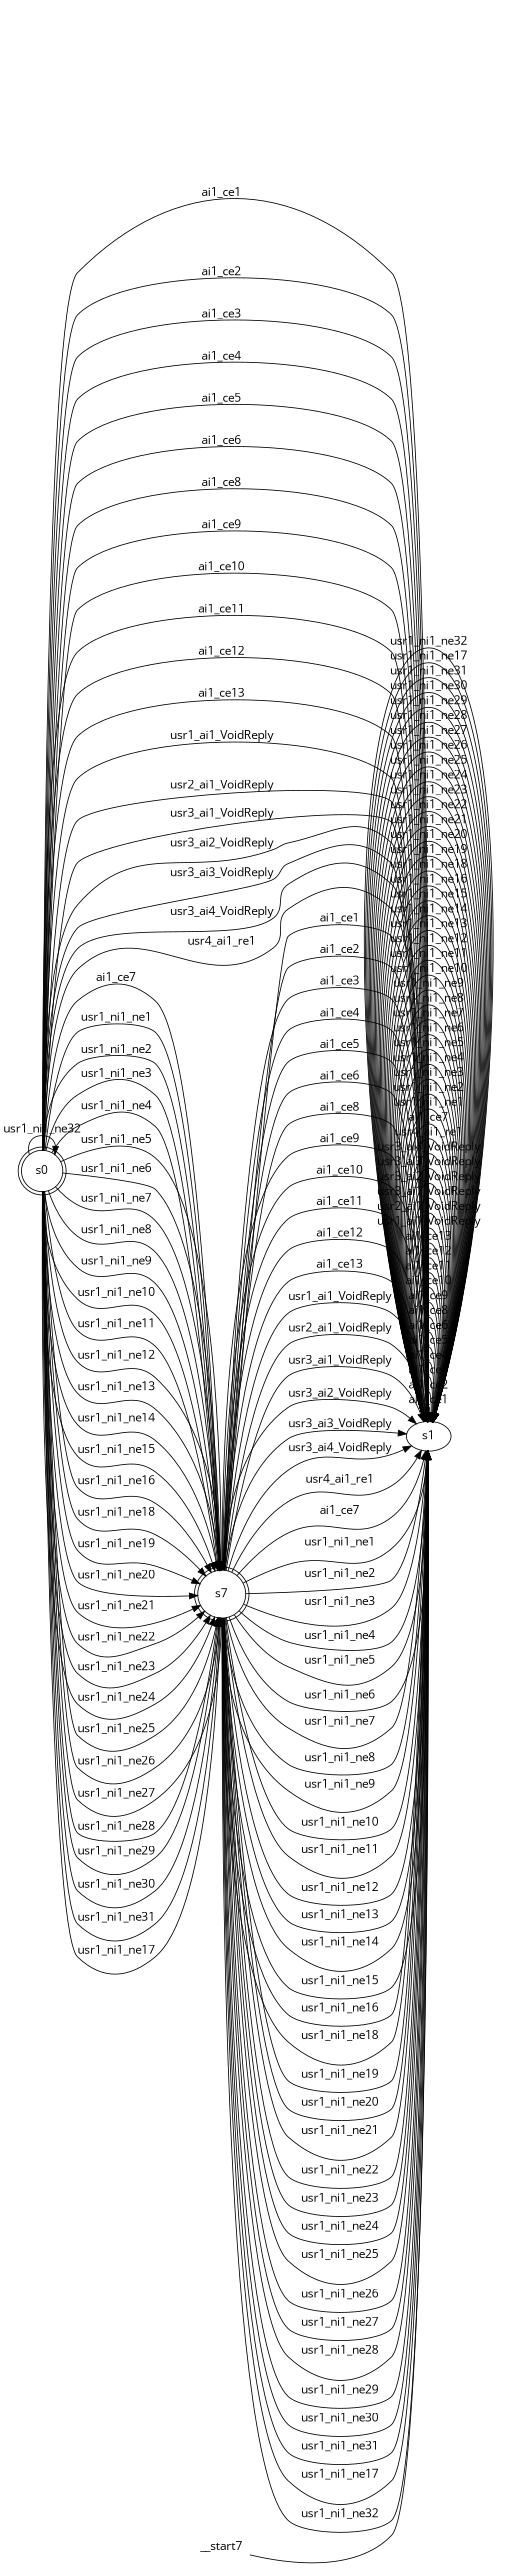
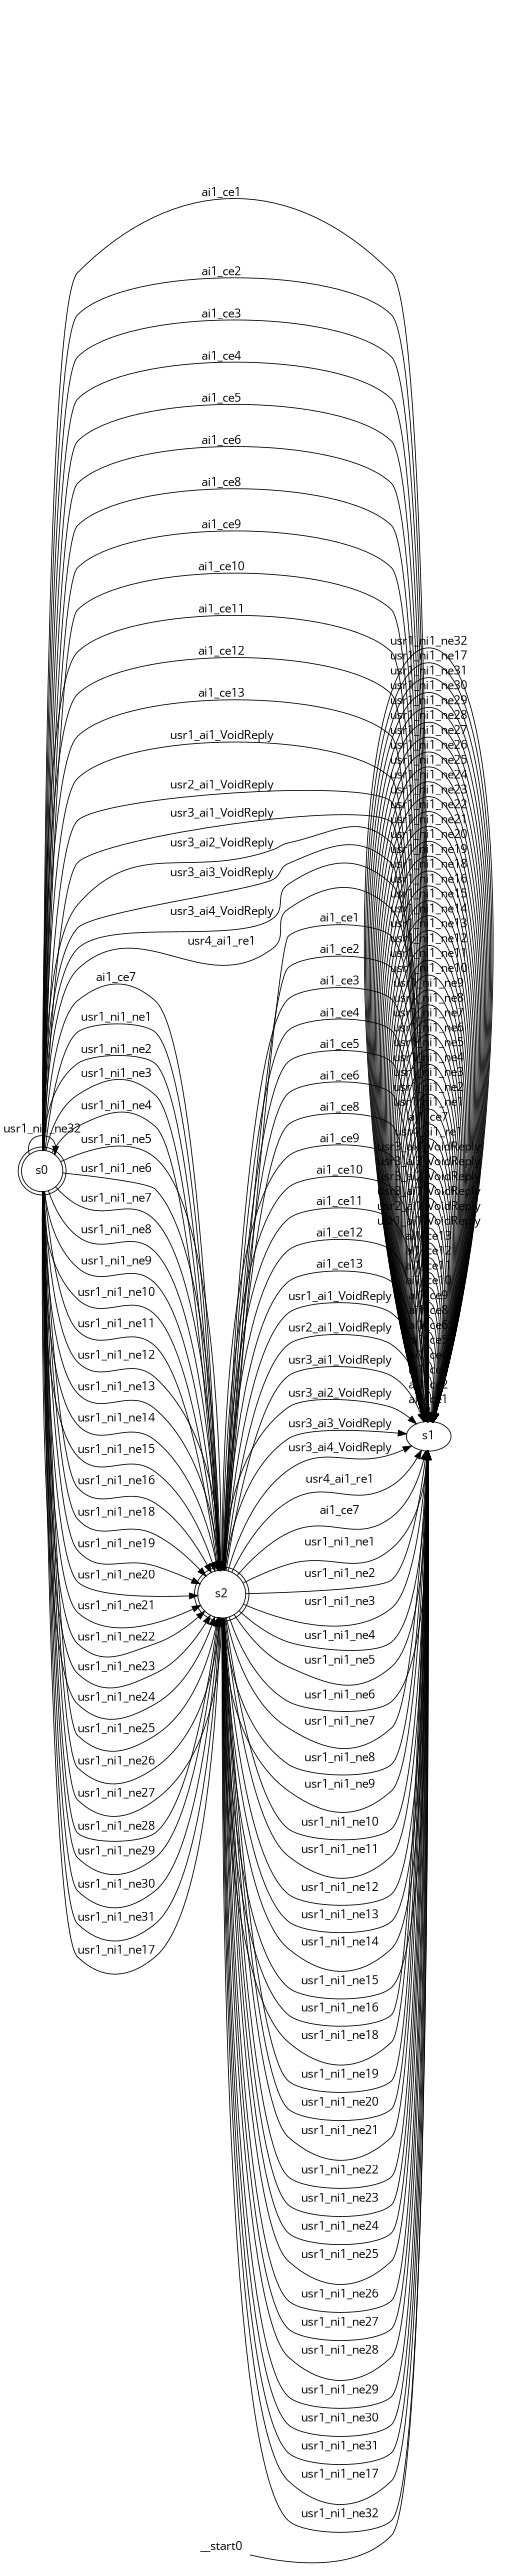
node "s7": label "s7" -> "s2"
node "__start7": label "__start7" -> "__start0"
